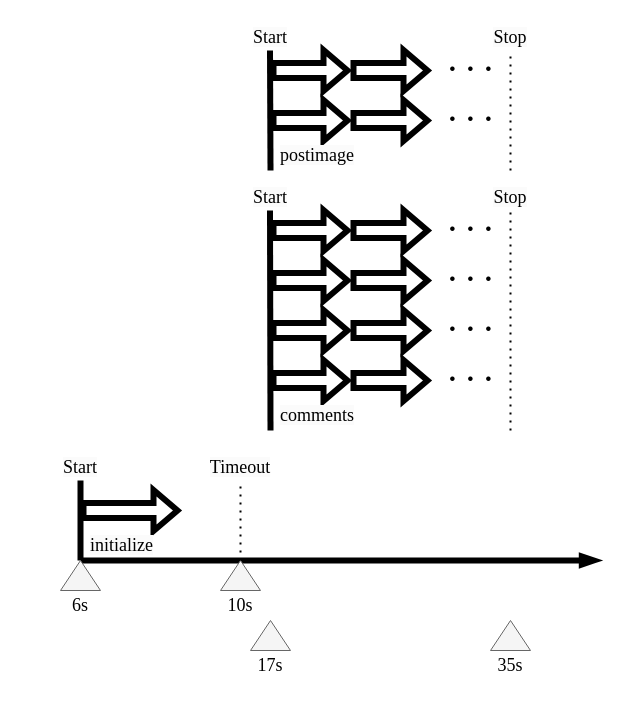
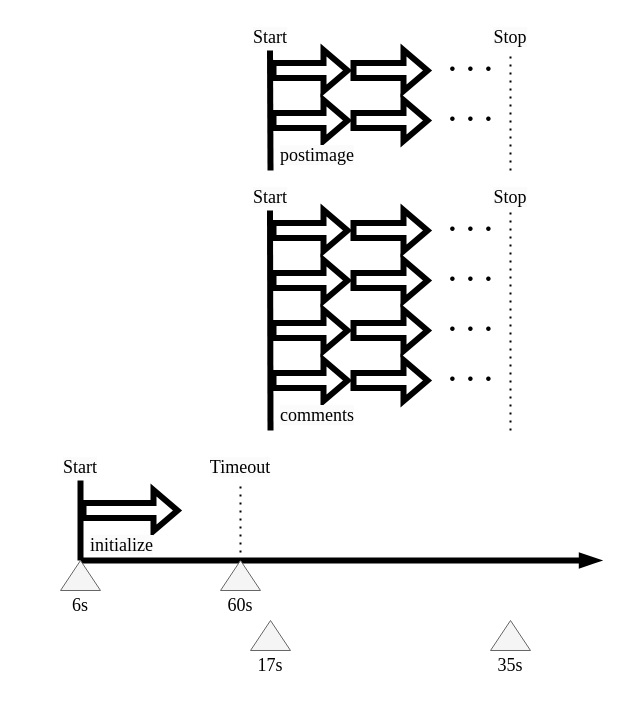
node "10s": label "10s" -> "60s"
